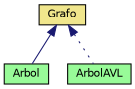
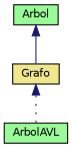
edge "Arbol" -> "Grafo": reversed
